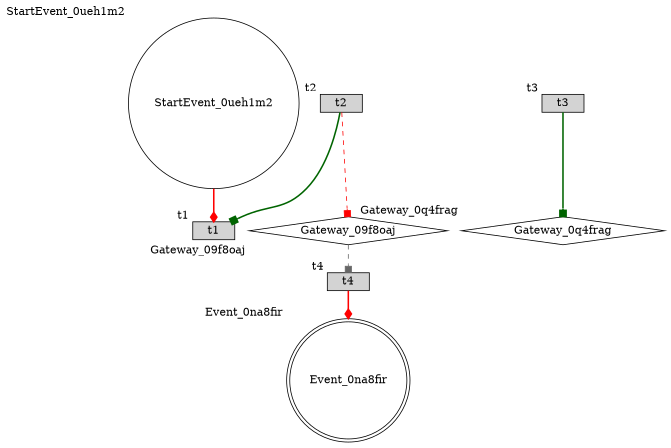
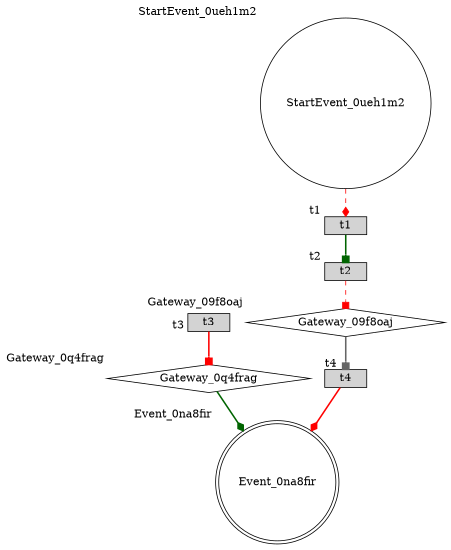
edge "t3 t3" -> "Gateway_0q4frag Gateway_0q4frag": color darkgreen -> red
edge "t2 t2" -> "t1 t1": reversed
edge "StartEvent_0ueh1m2 StartEvent_0ueh1m2" -> "t1 t1": style bold -> dashed
edge "Gateway_09f8oaj Gateway_09f8oaj" -> "t4 t4": style dashed -> bold
edge "Gateway_0q4frag Gateway_0q4frag" -> "Event_0na8fir Event_0na8fir": added
